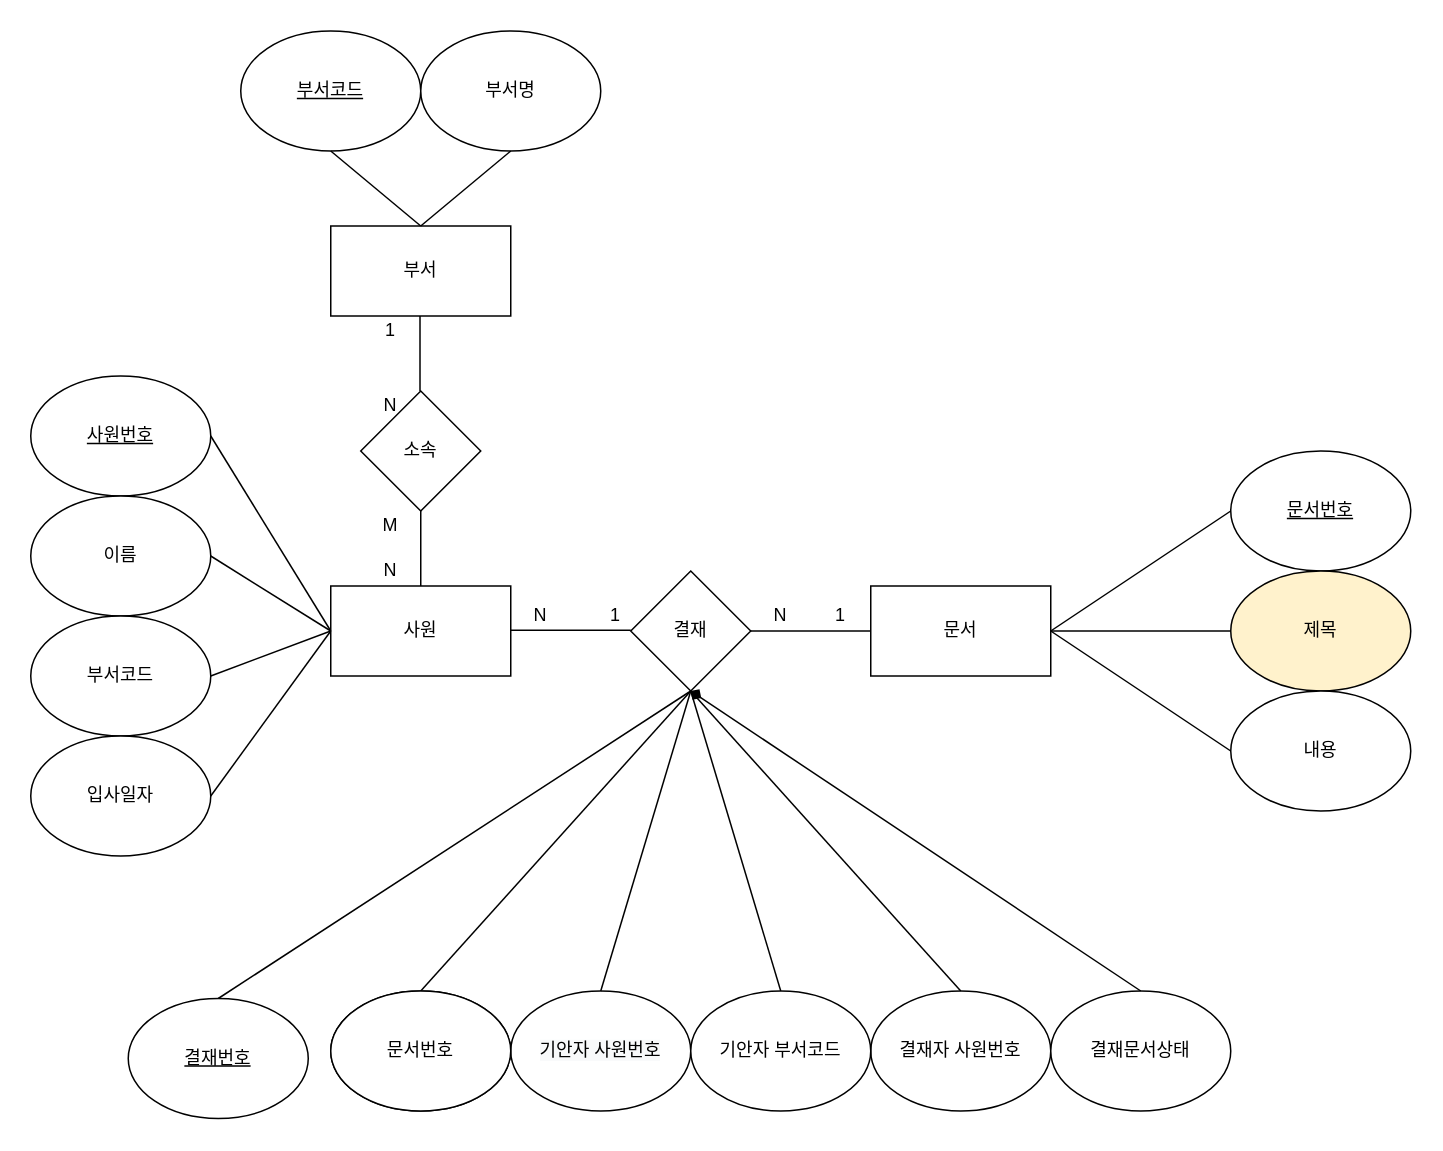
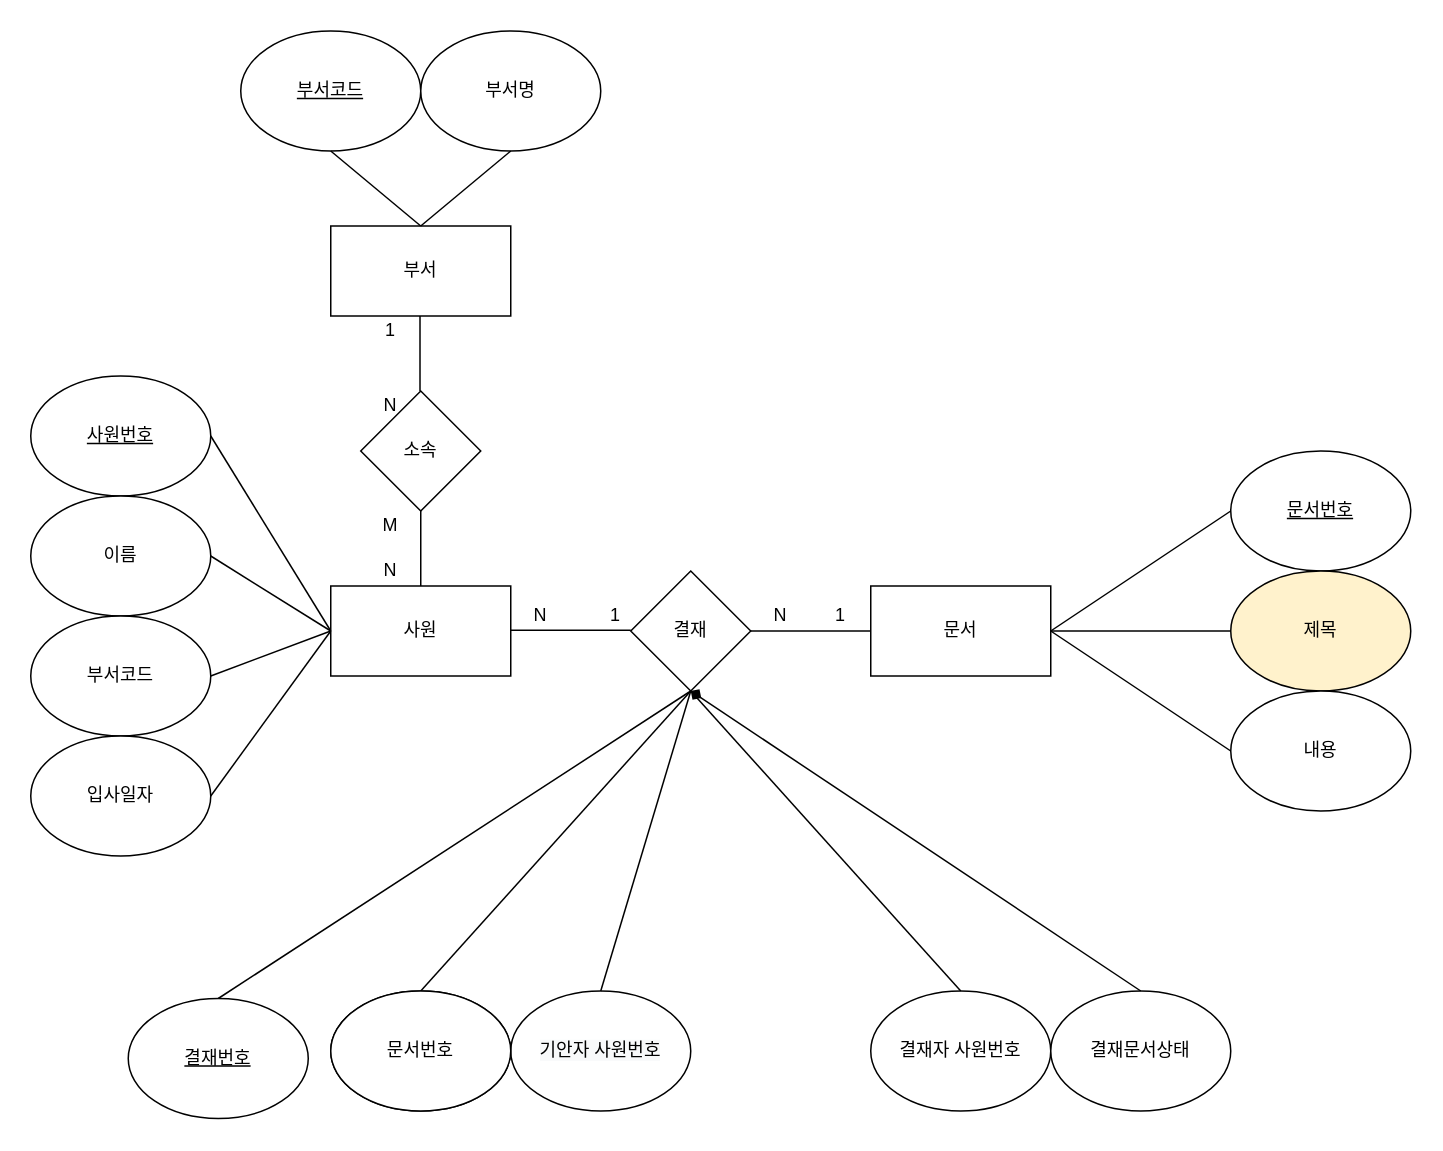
edge "결재" -- "기안자 부서코드": removed
node "기안자 부서코드": removed
